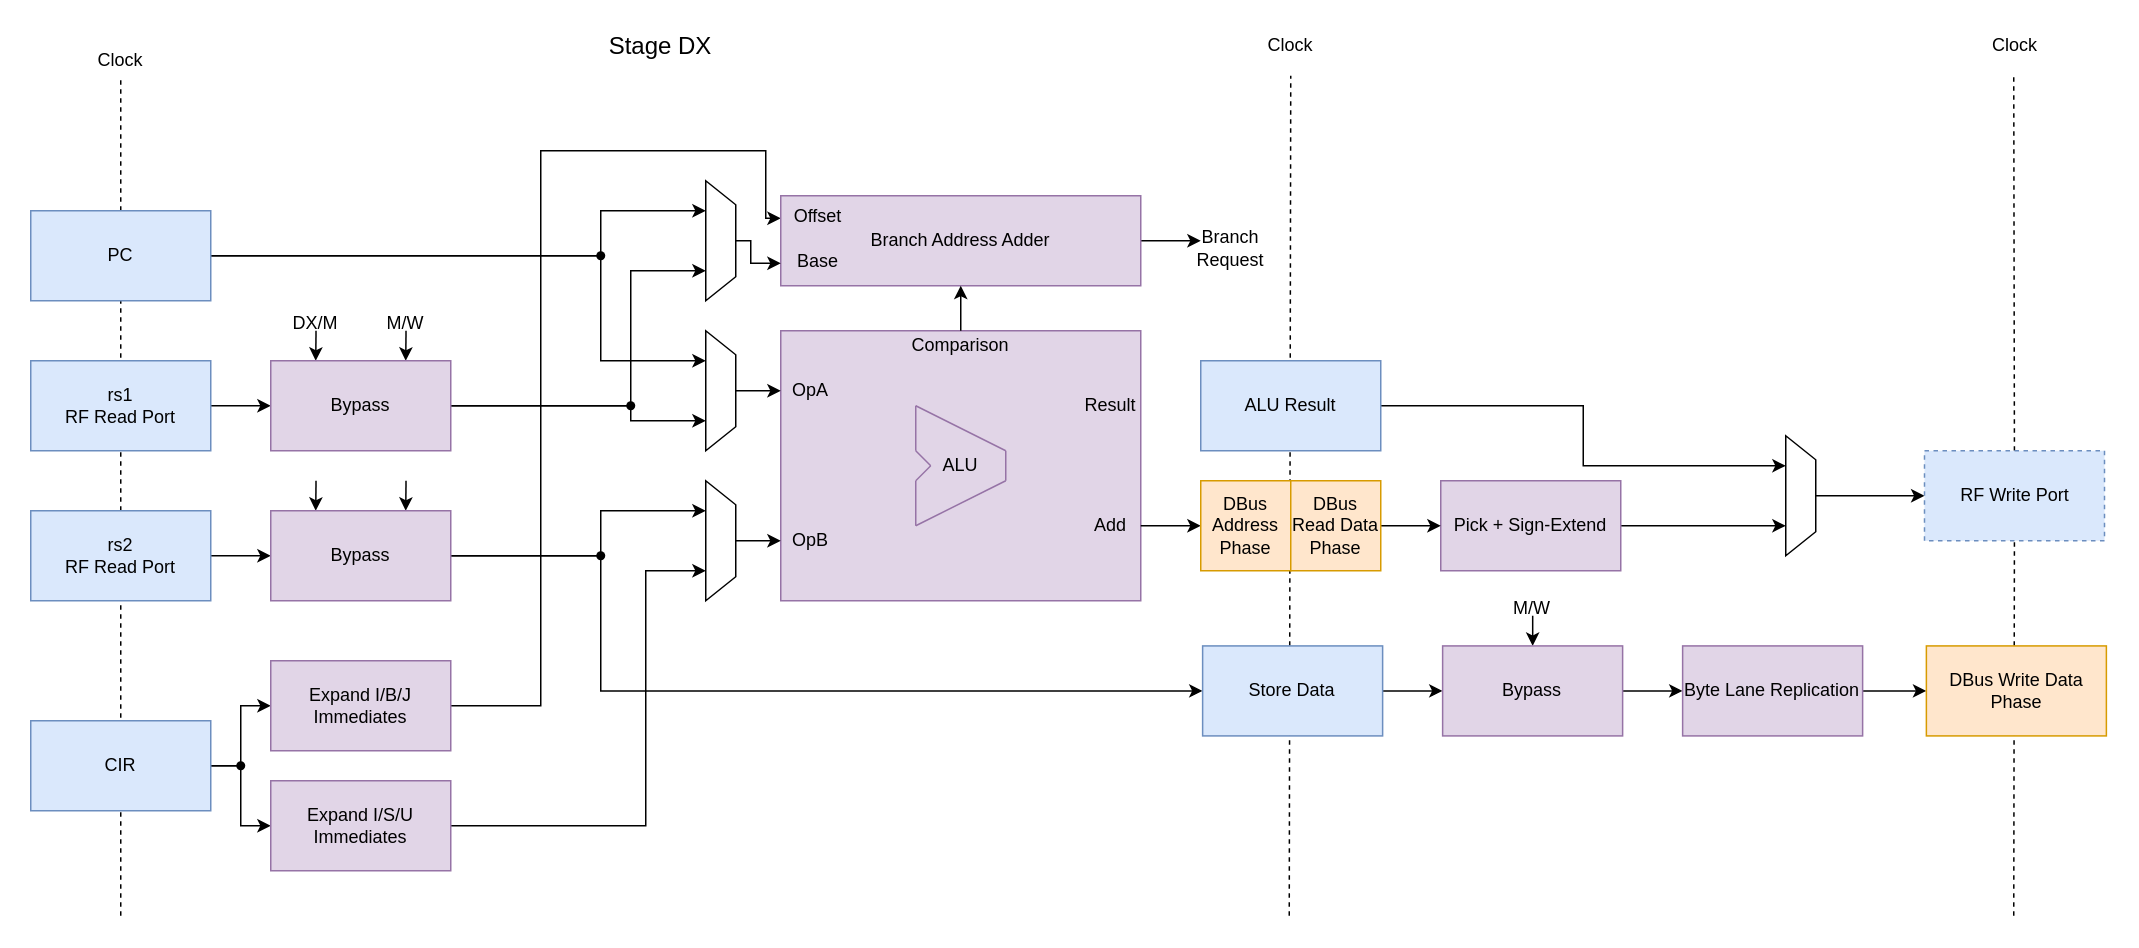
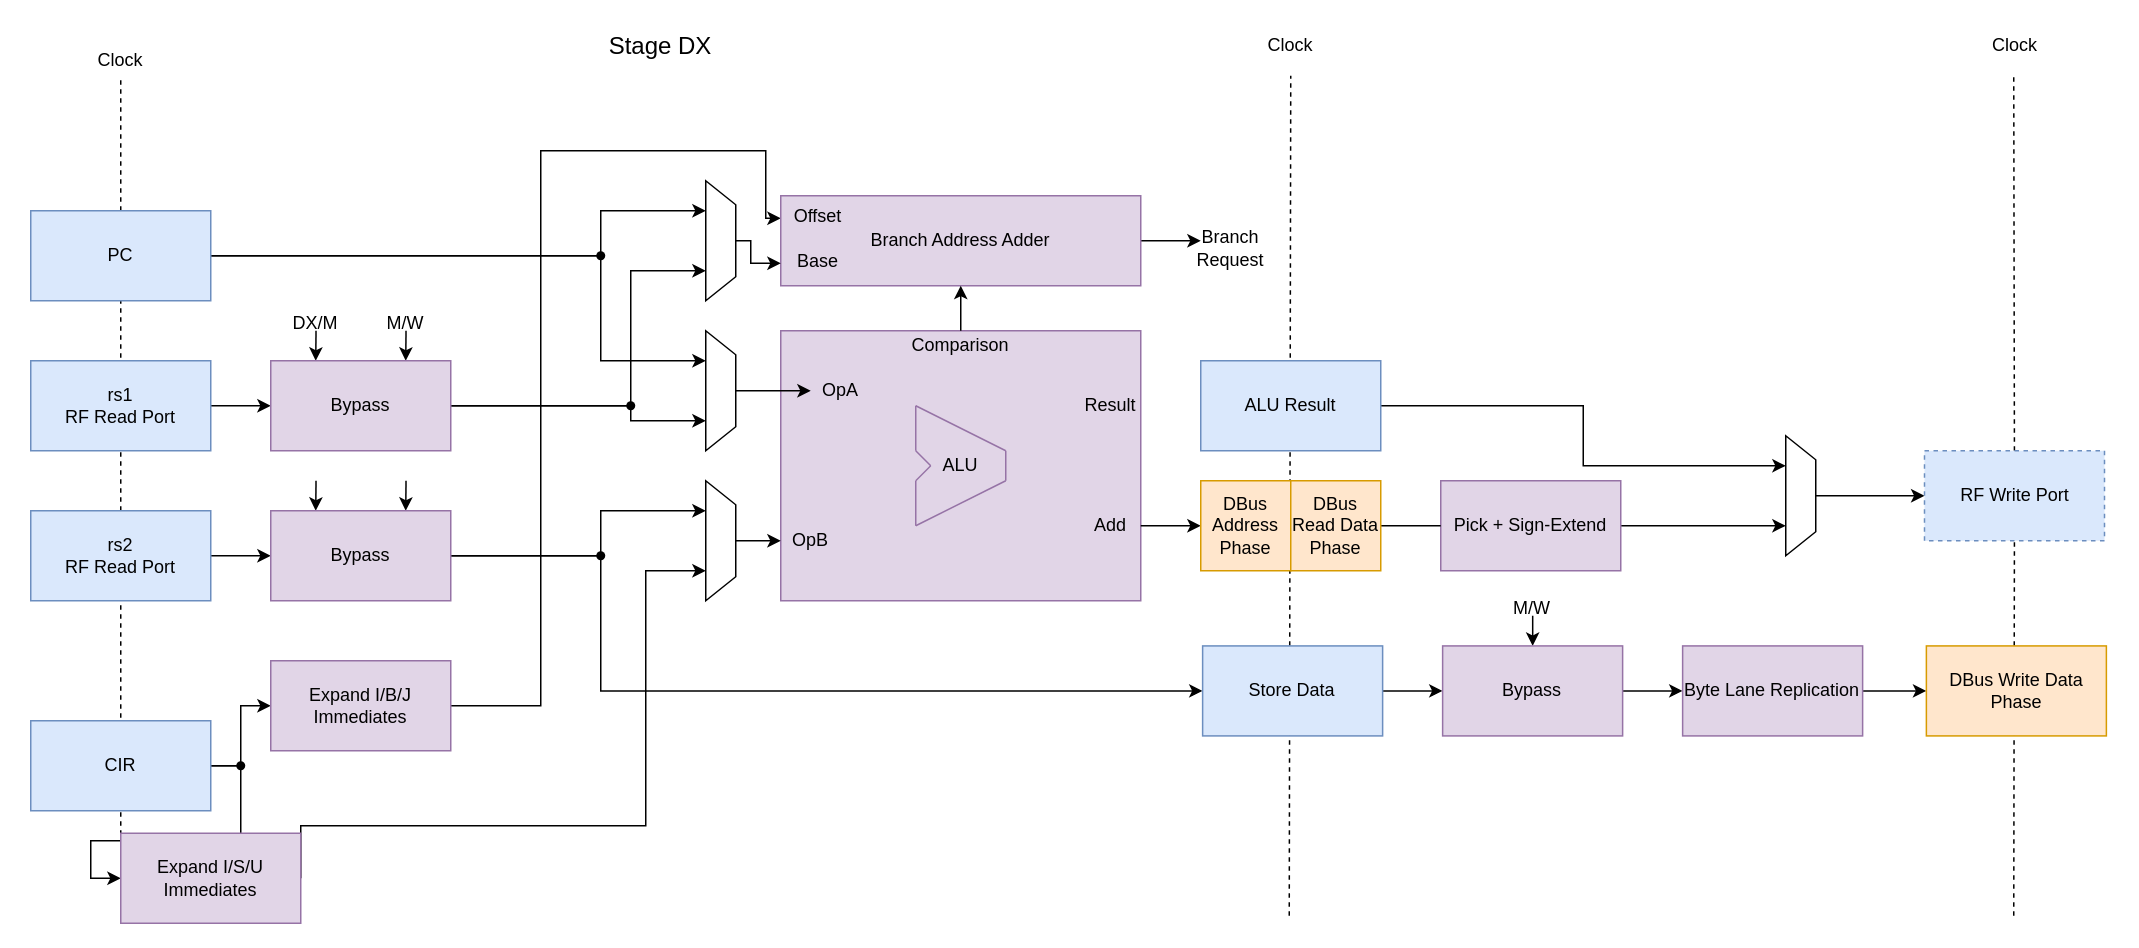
node "OpA": moved (811, 391) -> (841, 391)
edge "DBus Read Data Phase" -> "Pick + Sign-Extend": arrowhead classic -> none
node "Expand I/S/U Immediates": moved (361, 826) -> (211, 878)
